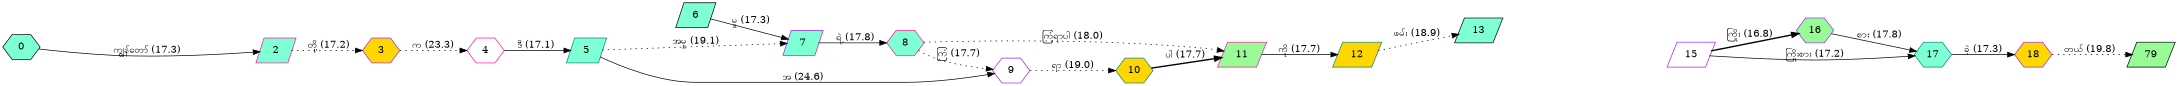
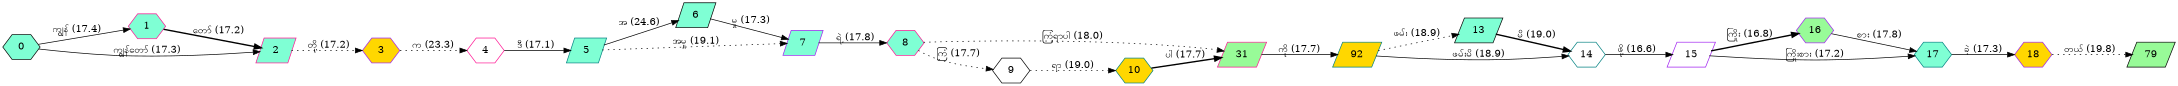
node "1": added
node "11": label "11" -> "31"
node "12": label "12" -> "92"
node "14": added
node "9": color purple -> black
edge "5" -> "9": now "5" -> "6"
